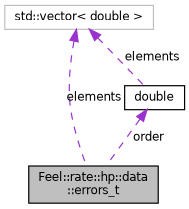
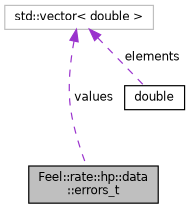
edge "Feel::rate::hp::data ::errors_t" -> "std::vector< double >": label " elements" -> " values"
edge "Feel::rate::hp::data ::errors_t" -> "double": removed, label "order"
